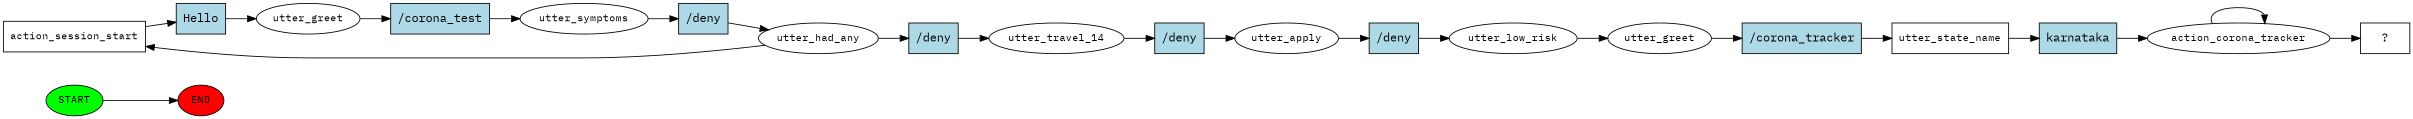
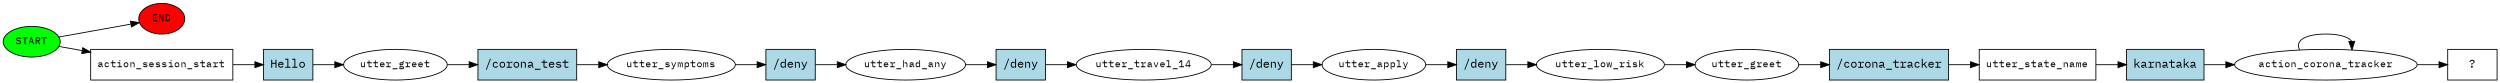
edge "utter_had_any" -> "action_session_start": now "START" -> "action_session_start"
